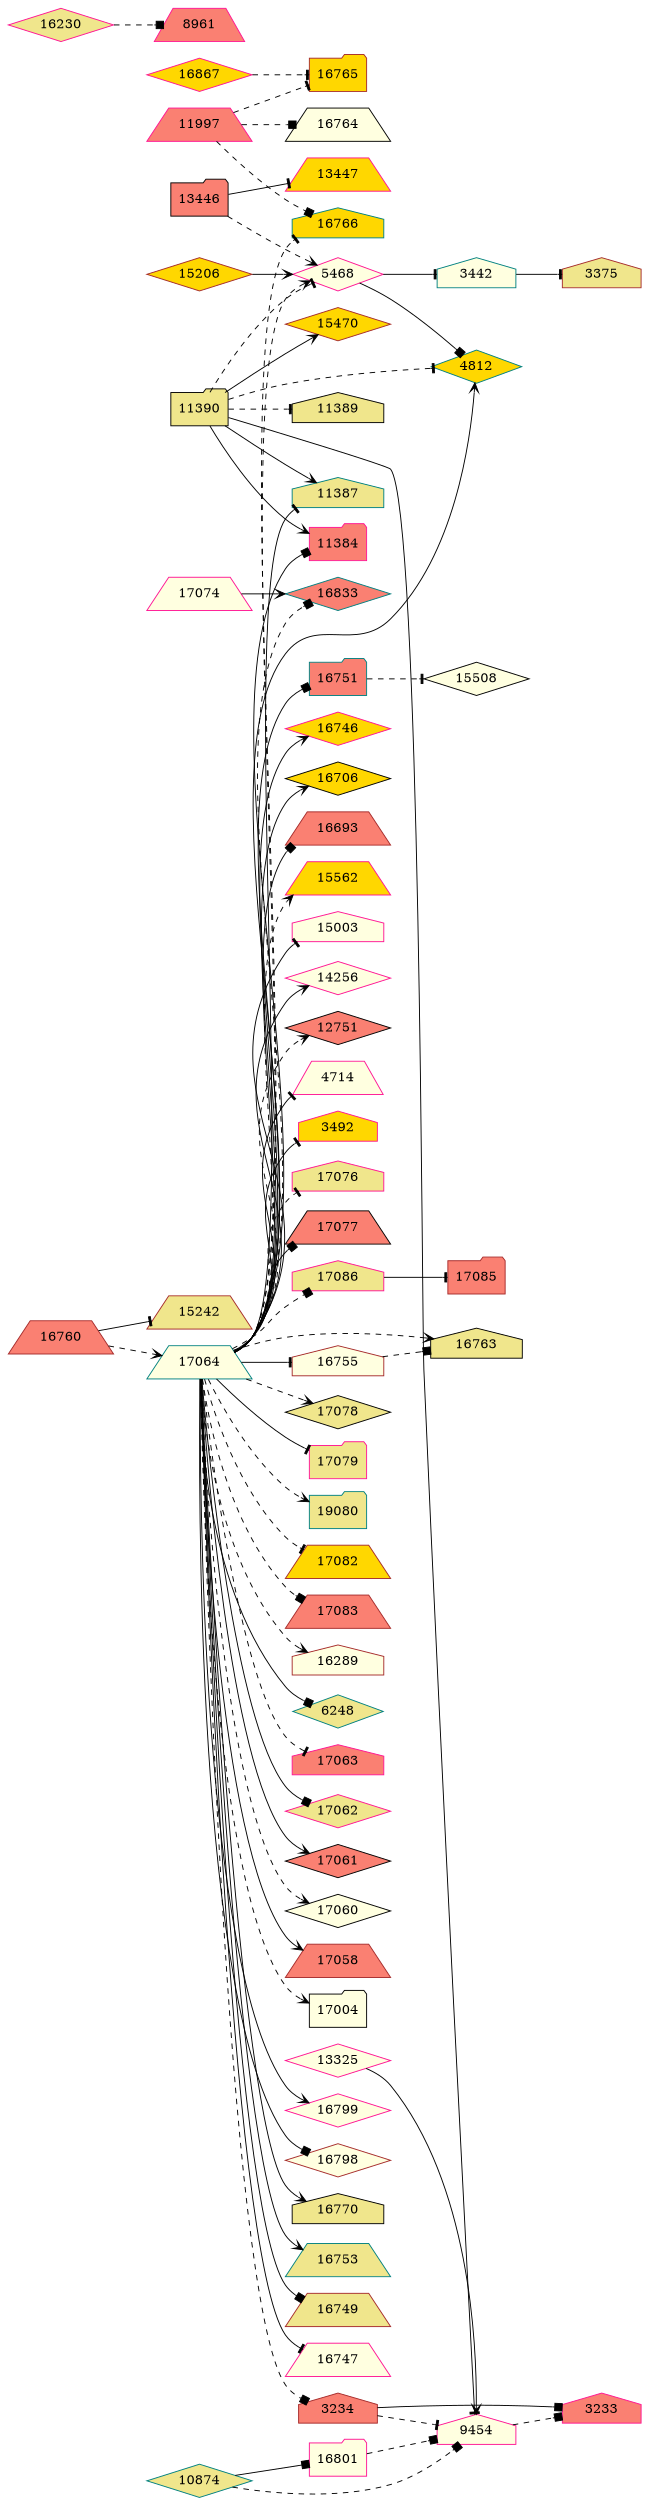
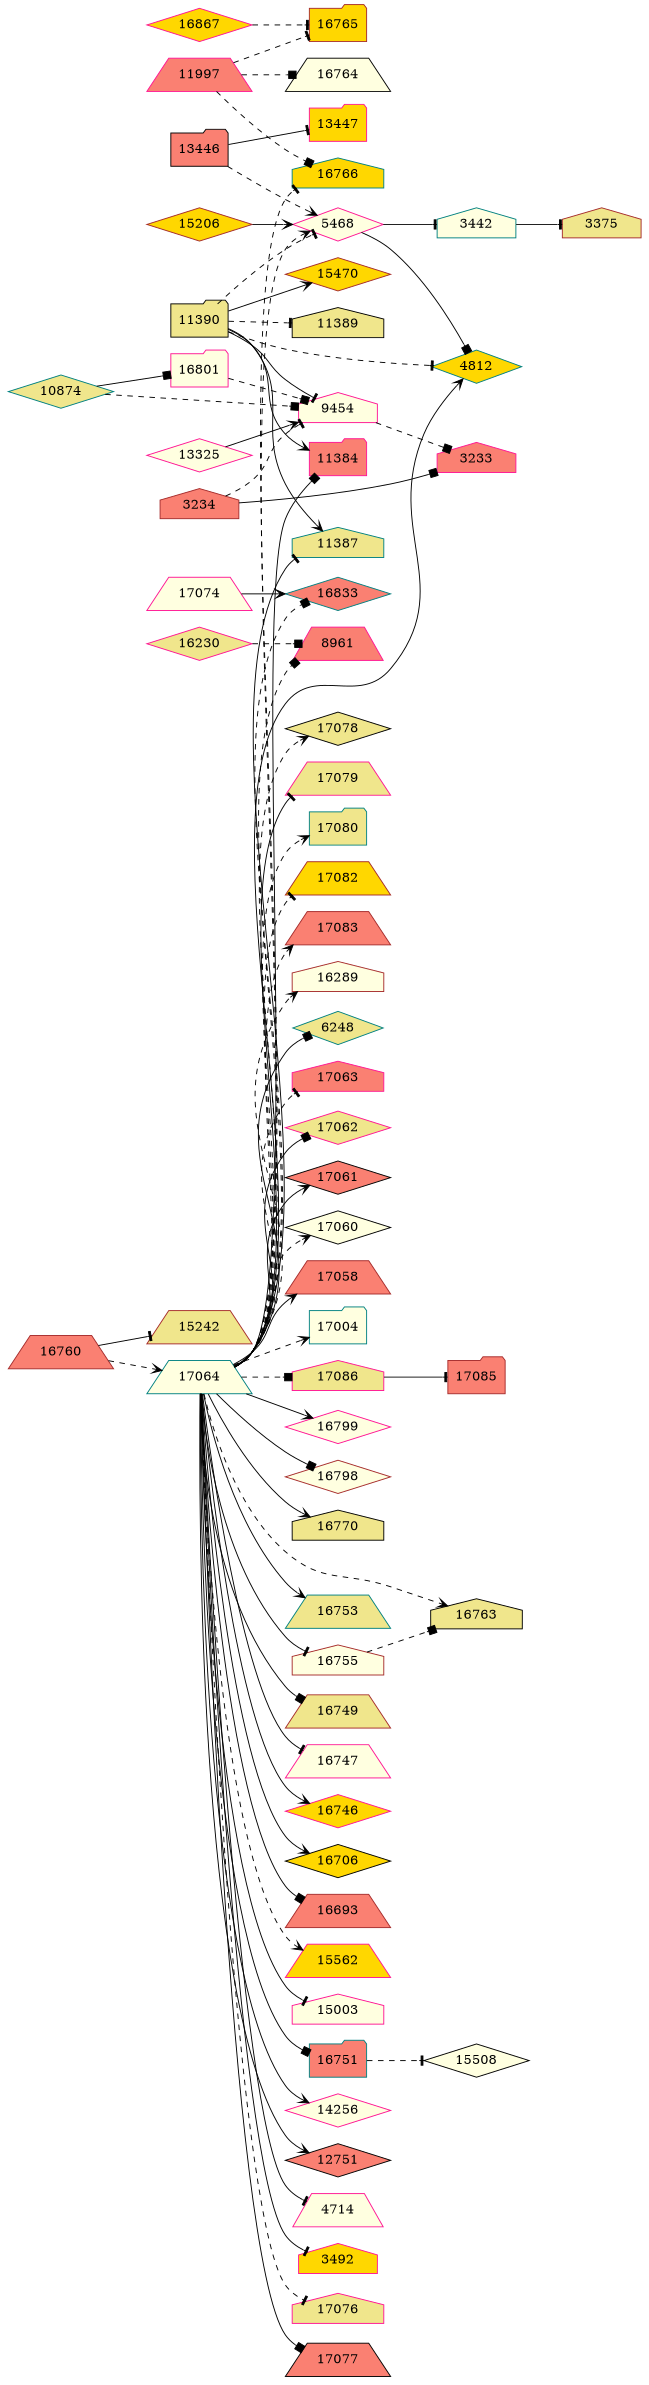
node "13447": shape trapezium -> folder
edge "17064" -> "12751": style dashed -> solid
node "17079": shape folder -> trapezium
edge "17064" -> "17083": arrowhead box -> vee
node "19080": label "19080" -> "17080"
edge "17064" -> "3234": now "17064" -> "8961"
node "17004": color black -> teal
